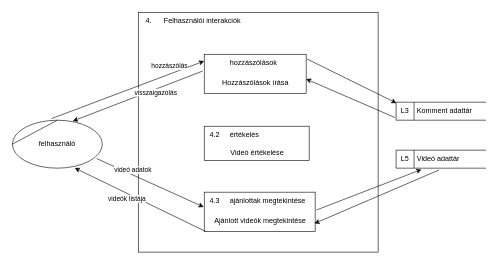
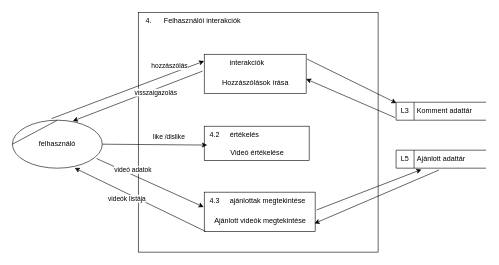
node "hozzászólások": label "hozzászólások" -> "interakciók"
edge "felhasználó" -> "Videó értékelése": added, label "like /dislike"
node "Videó adattár": label "Videó adattár" -> "Ajánlott adattár"
